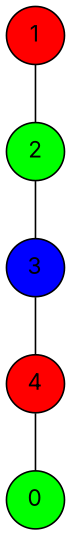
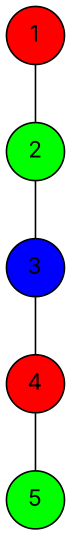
node "0": label "0" -> "5"
